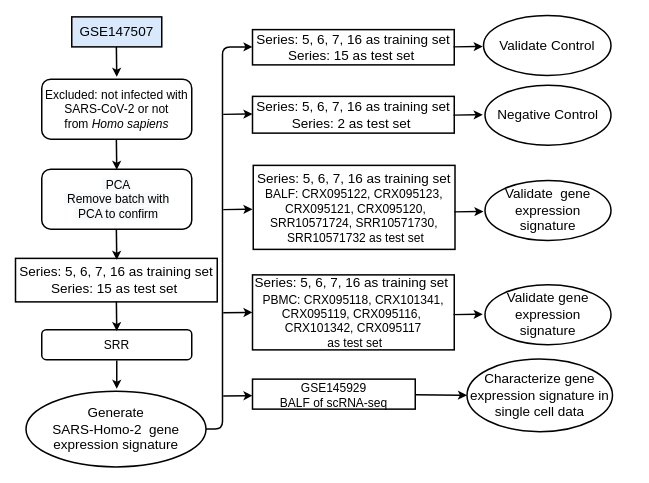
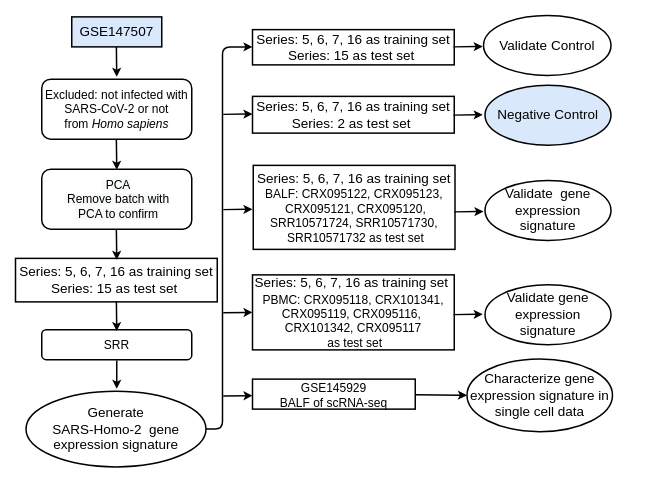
node "Negative Control": fillcolor #ffffff -> #dae8fc
